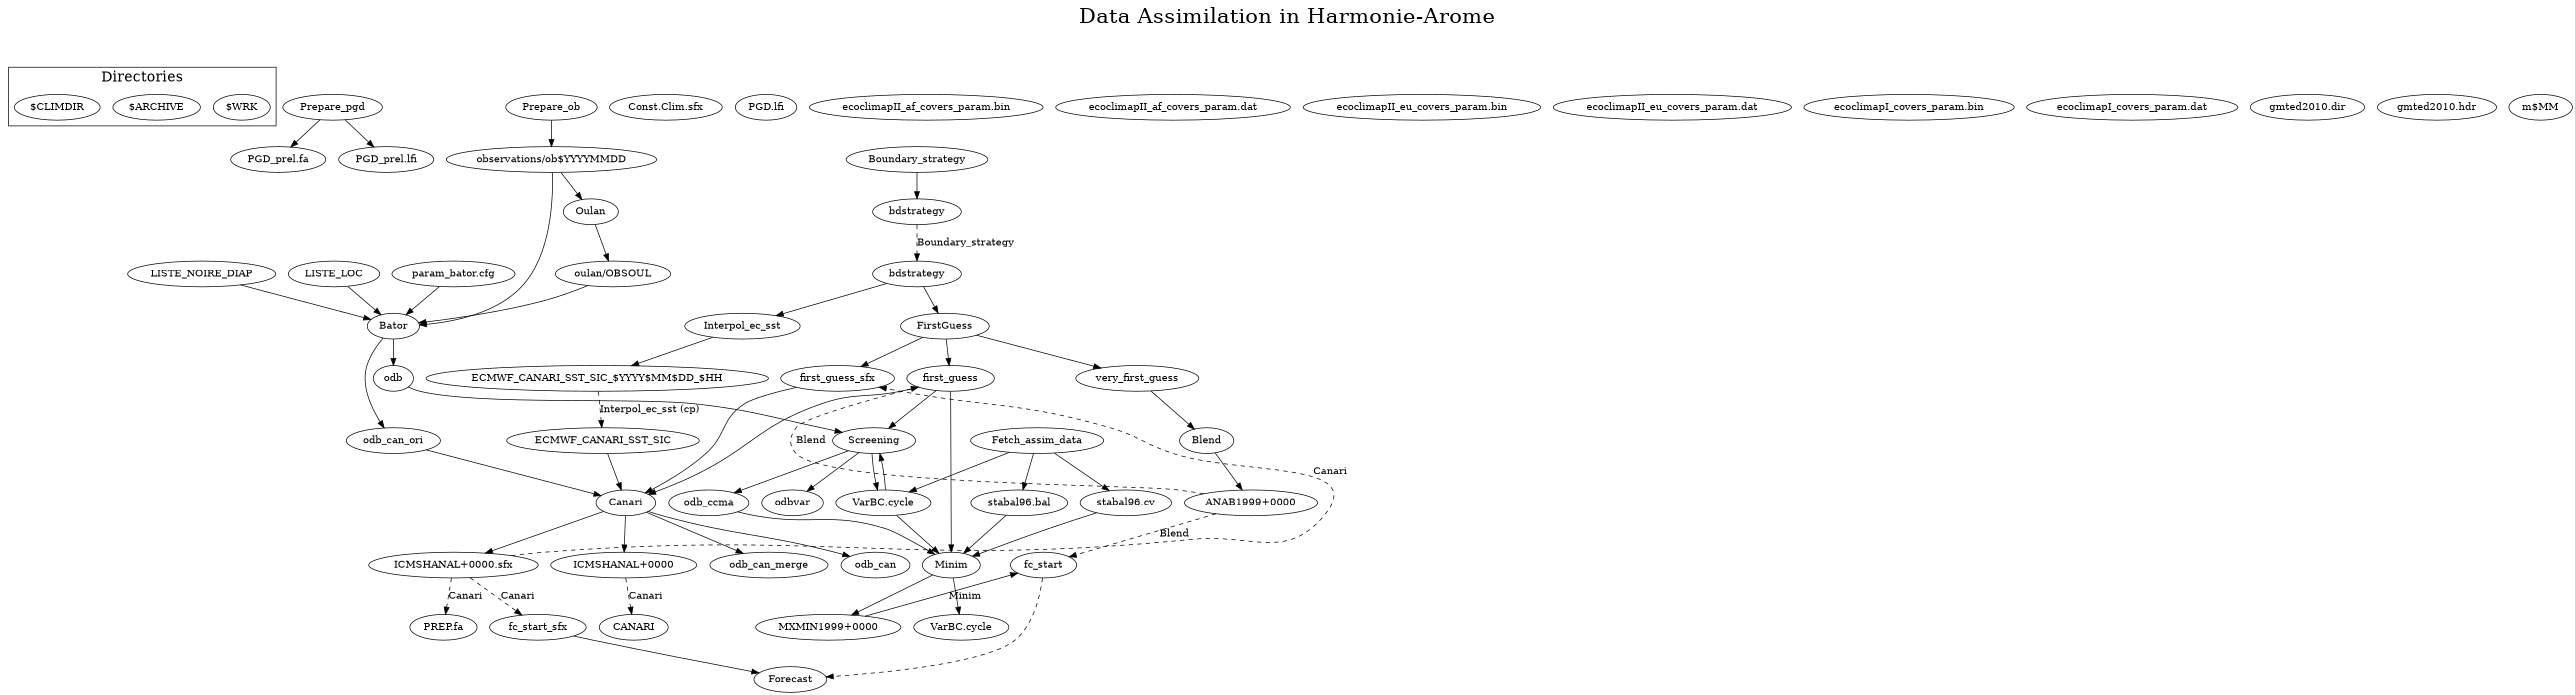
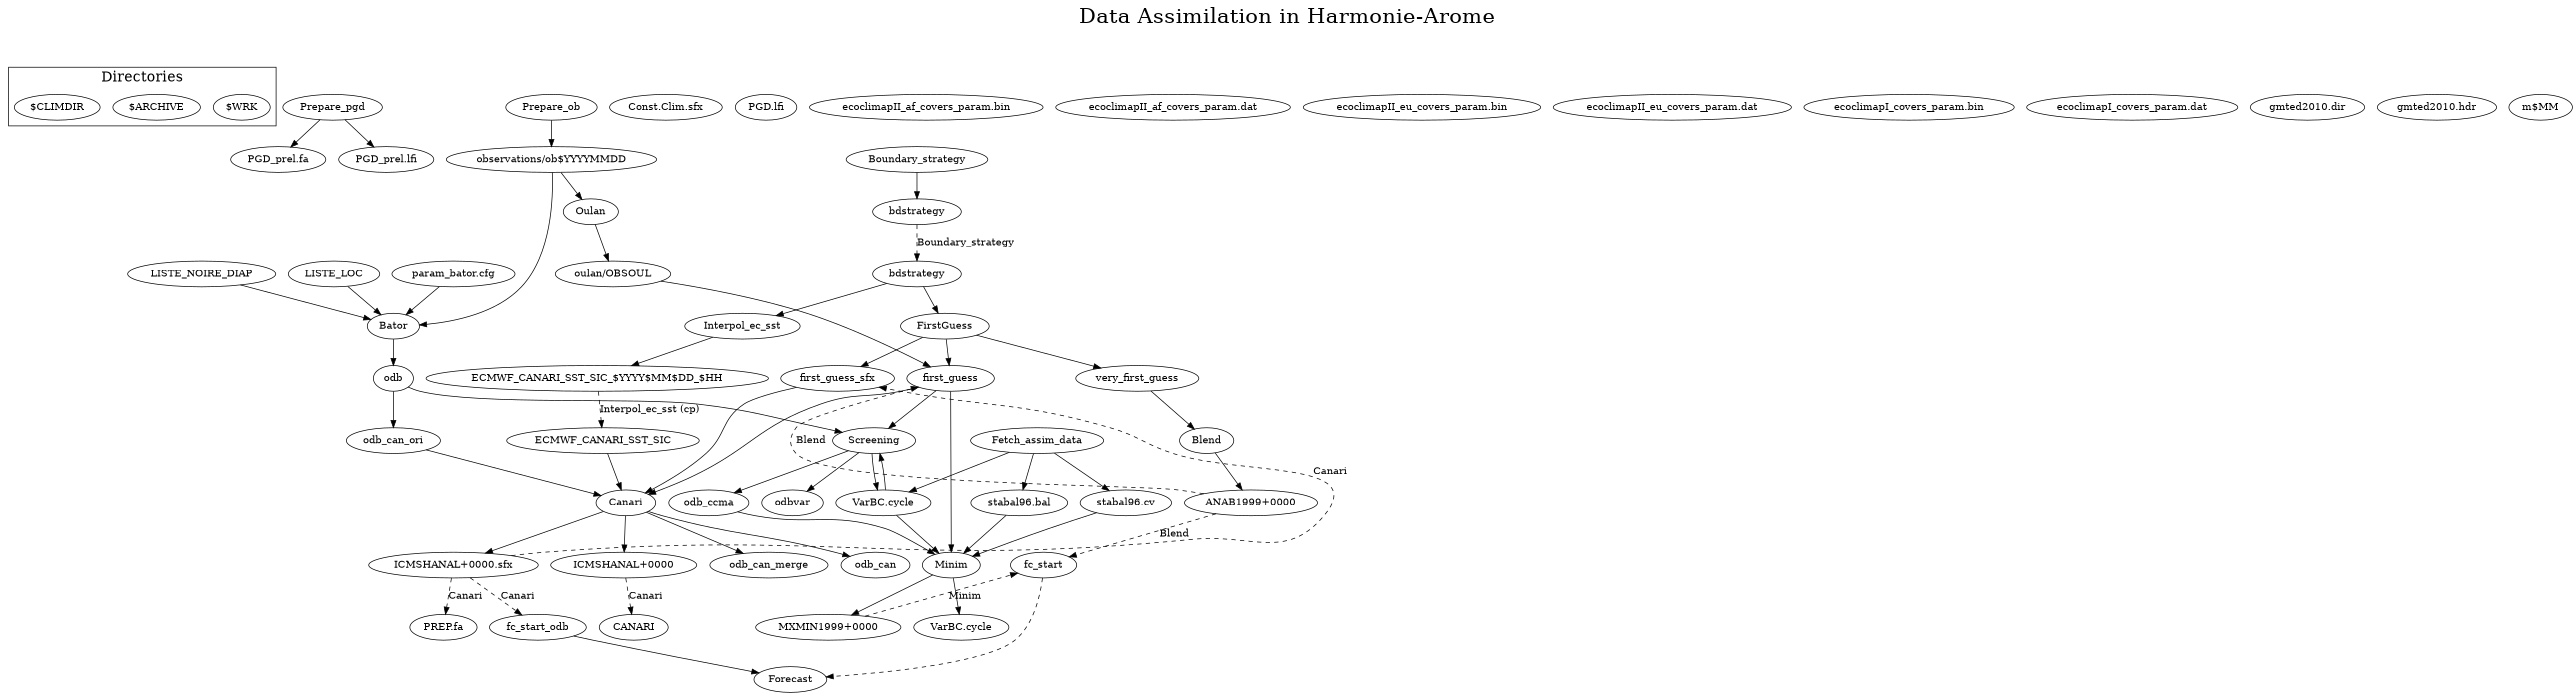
edge "oulan/OBSOUL" -> "Bator": now "oulan/OBSOUL" -> "first_guess"
edge "Bator" -> "odb_can_ori": now "odb" -> "odb_can_ori"
edge "MXMIN1999+0000" -> "fc_start": style solid -> dashed
node "fc_start_sfx": label "fc_start_sfx" -> "fc_start_odb"
